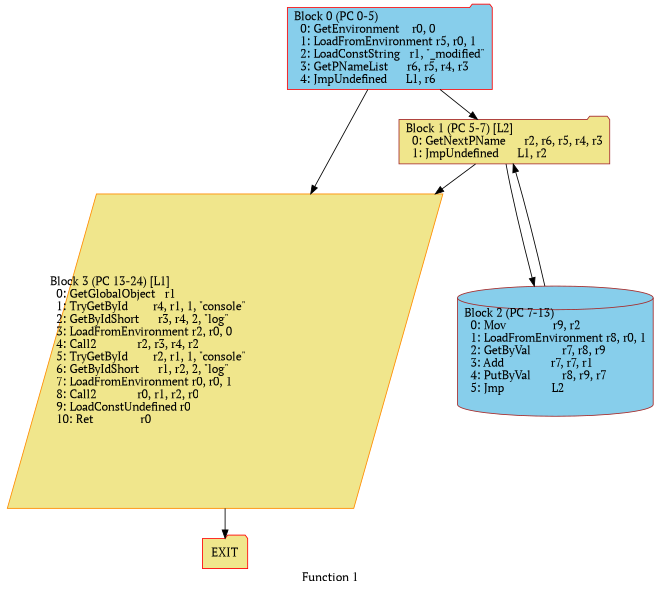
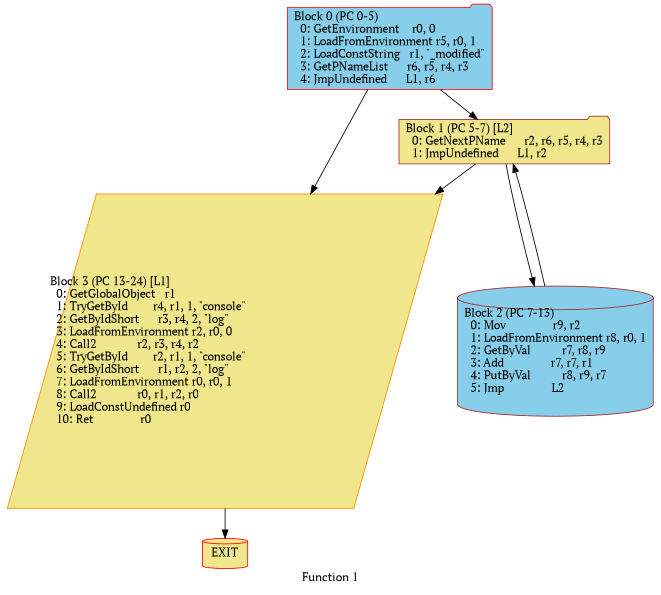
node "EXIT": shape folder -> cylinder
